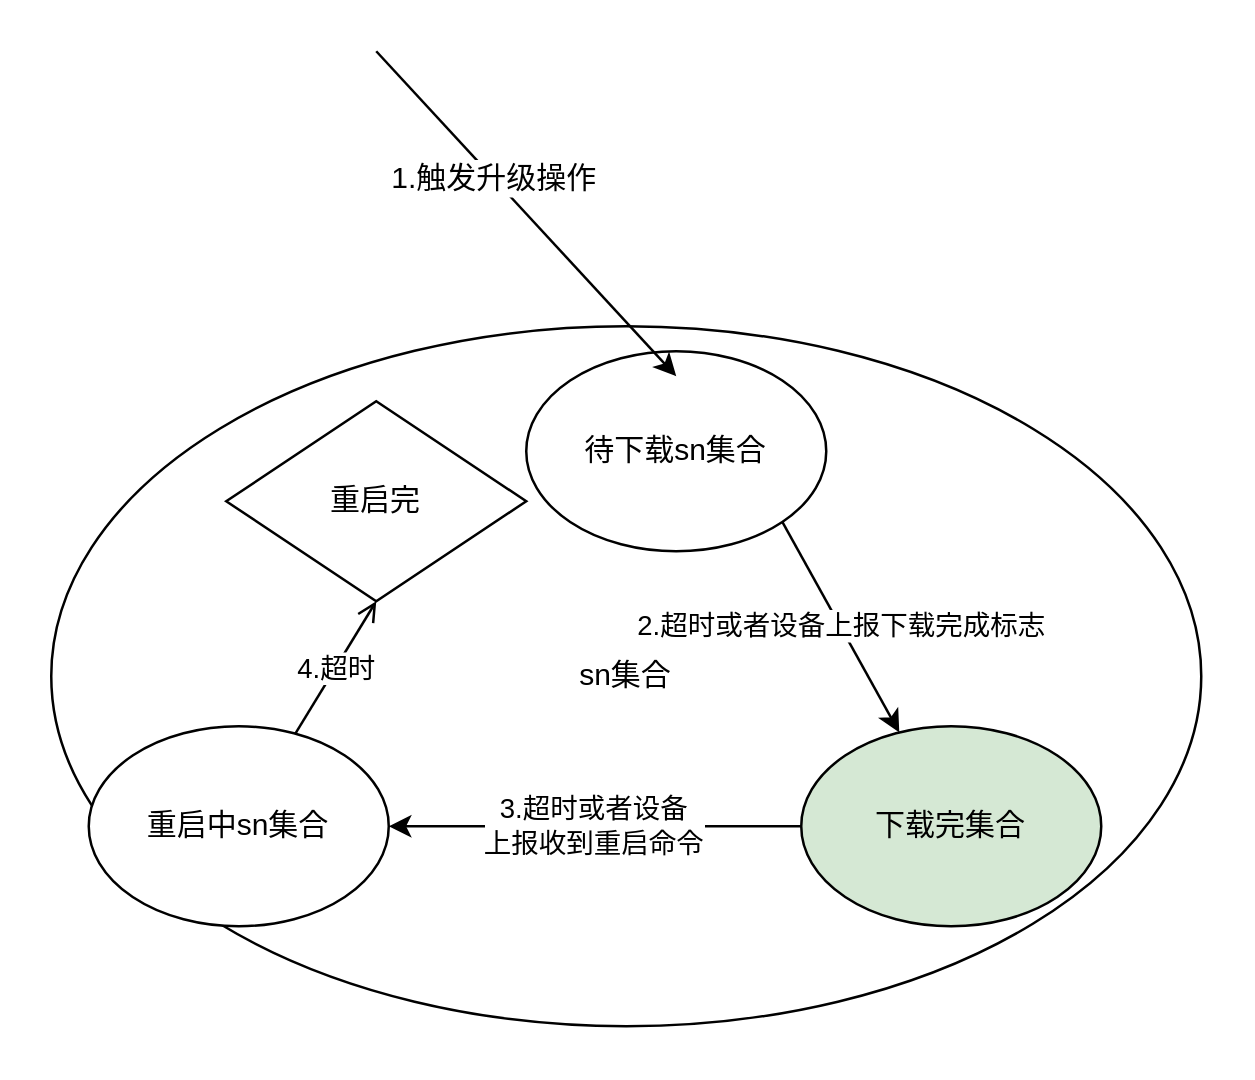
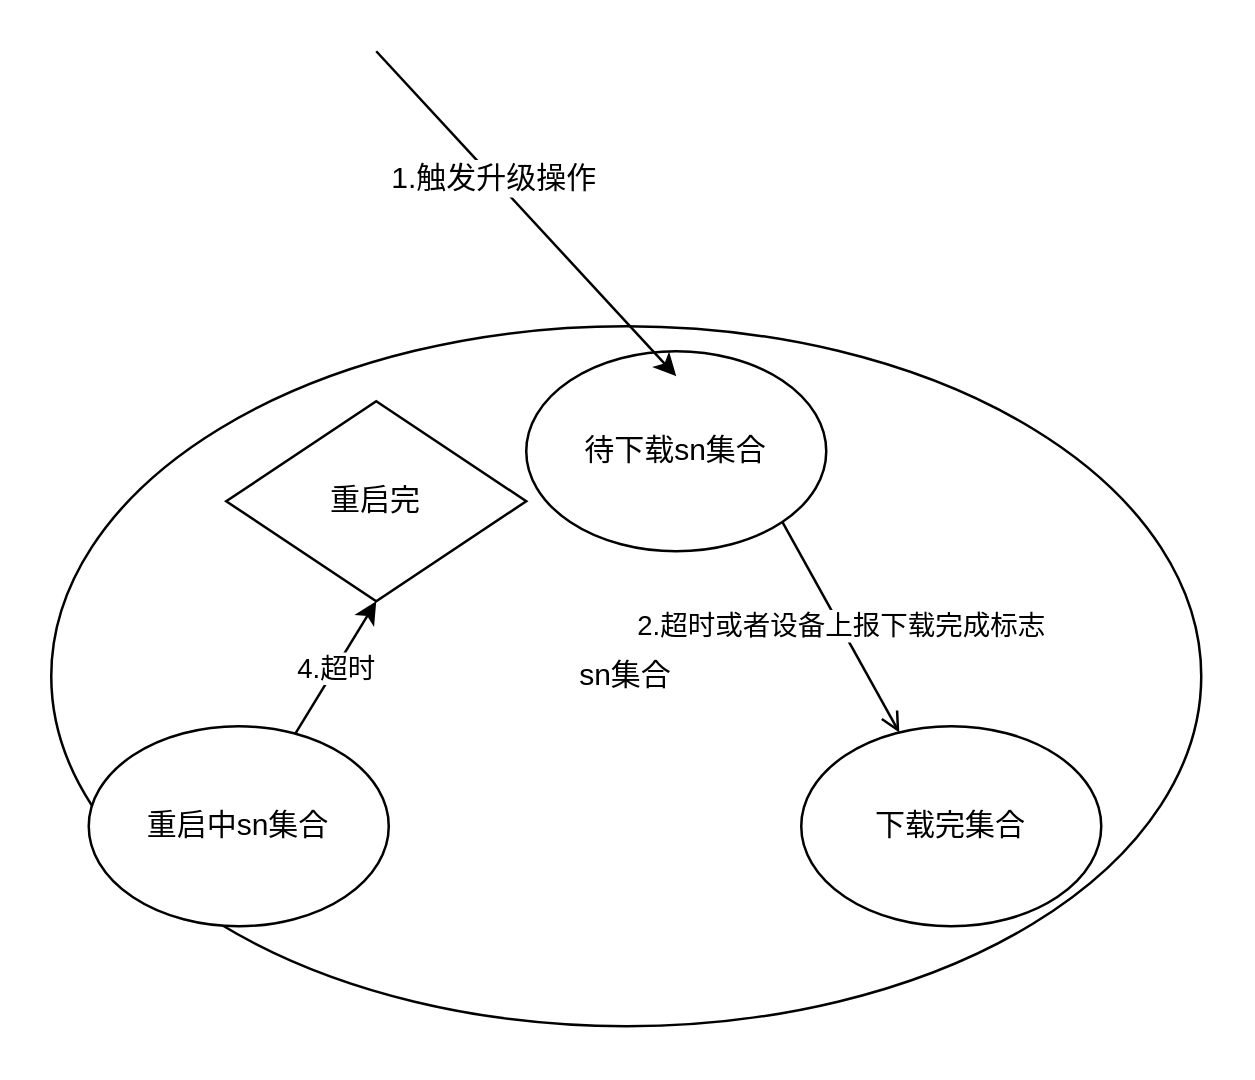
edge "重启中sn集合" -> "重启完": arrowhead open -> classic
edge "待下载sn集合" -> "下载完集合": arrowhead classic -> open
edge "下载完集合" -> "重启中sn集合": removed, label "3.超时或者设备 上报收到重启命令"
node "下载完集合": fillcolor #d5e8d4 -> #ffffff
